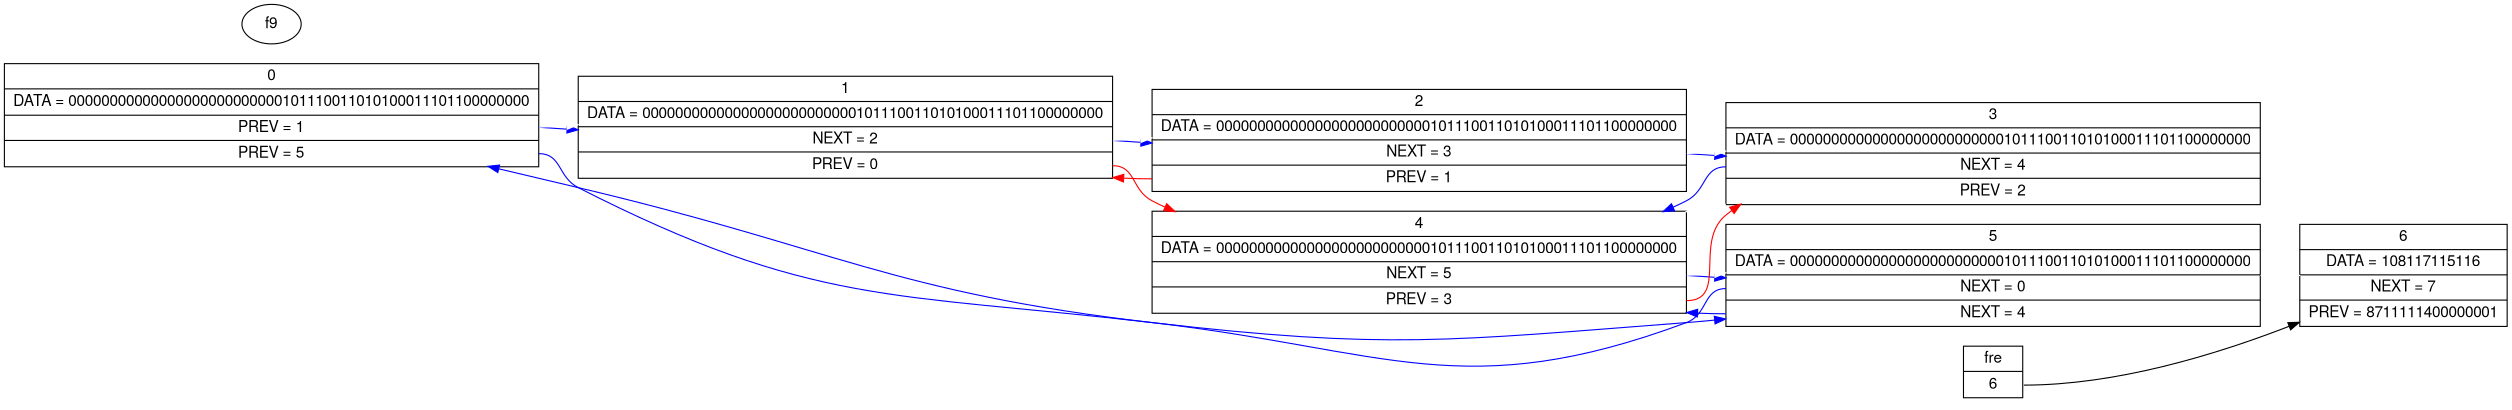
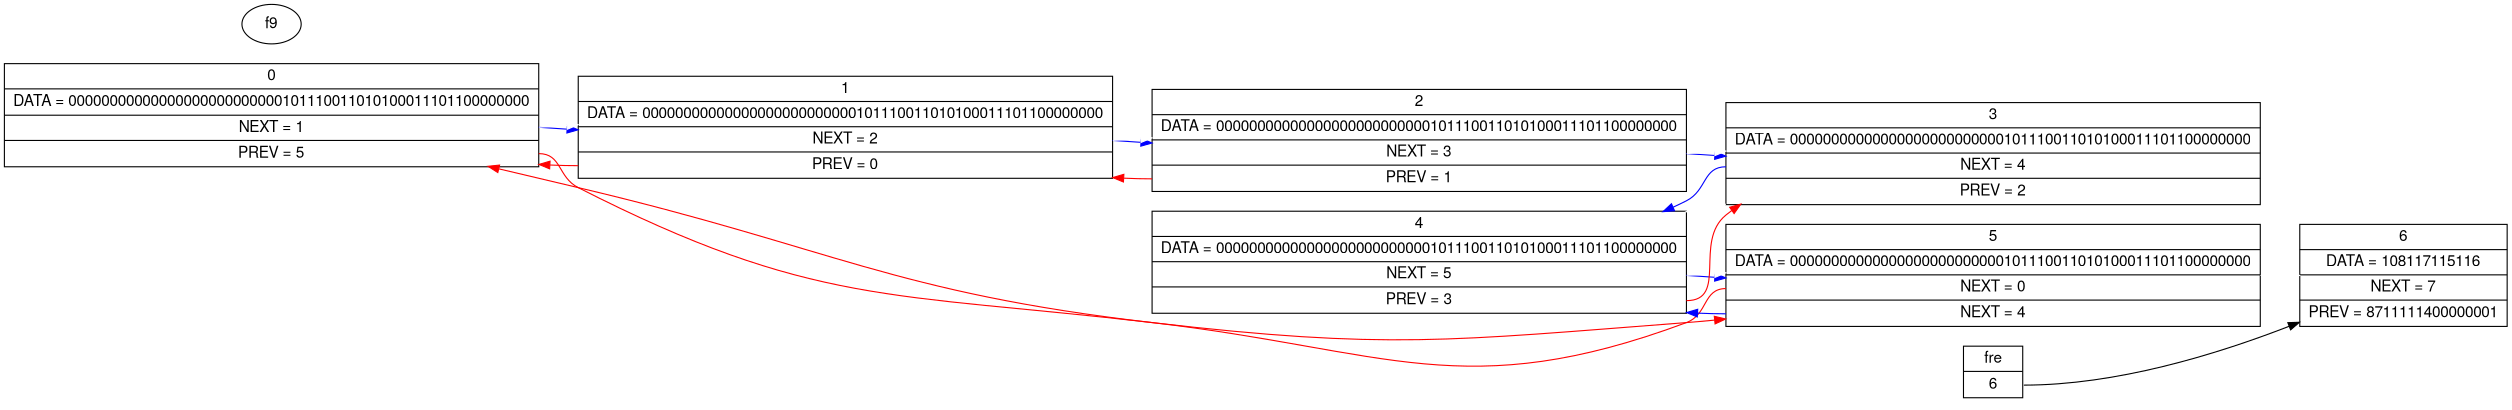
node "0": text "PREV = 1" -> "NEXT = 1"
edge "1" -> "4": now "1" -> "0"
edge "5" -> "0": color blue -> red
edge "0" -> "5": color blue -> red
